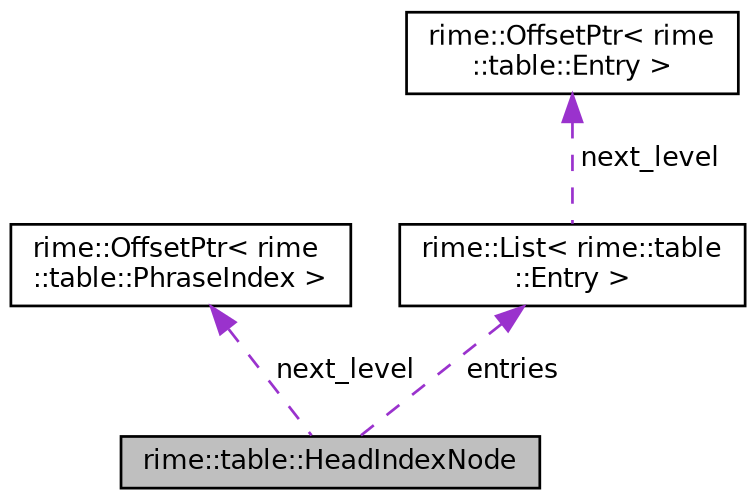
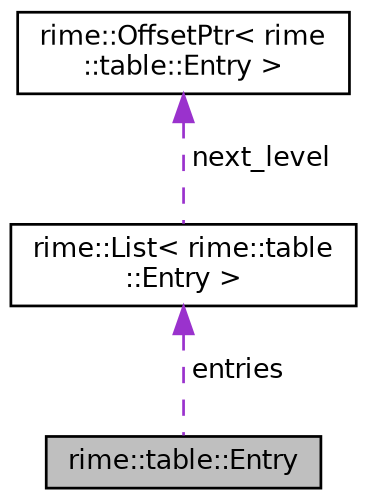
node "rime::OffsetPtr< rime ::table::PhraseIndex >": removed
node "rime::table::HeadIndexNode": label "rime::table::HeadIndexNode" -> "rime::table::Entry"
